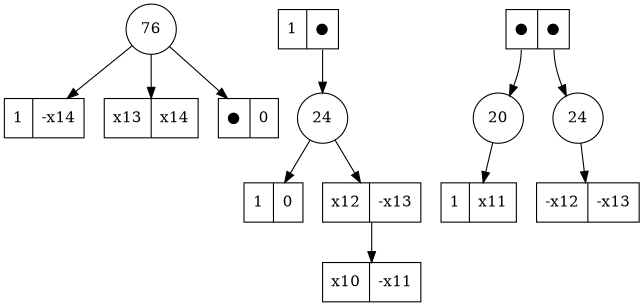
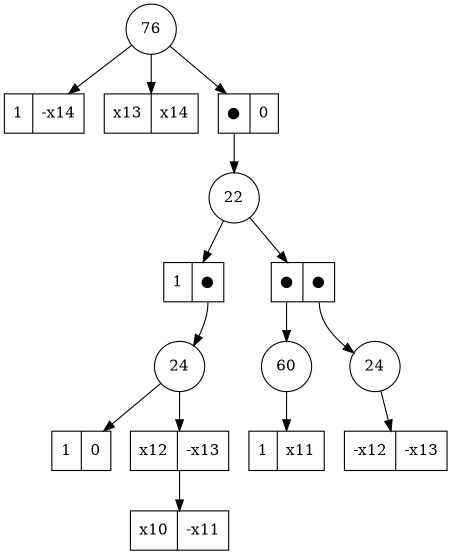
node "20": label "20" -> "60"
node "22": added
